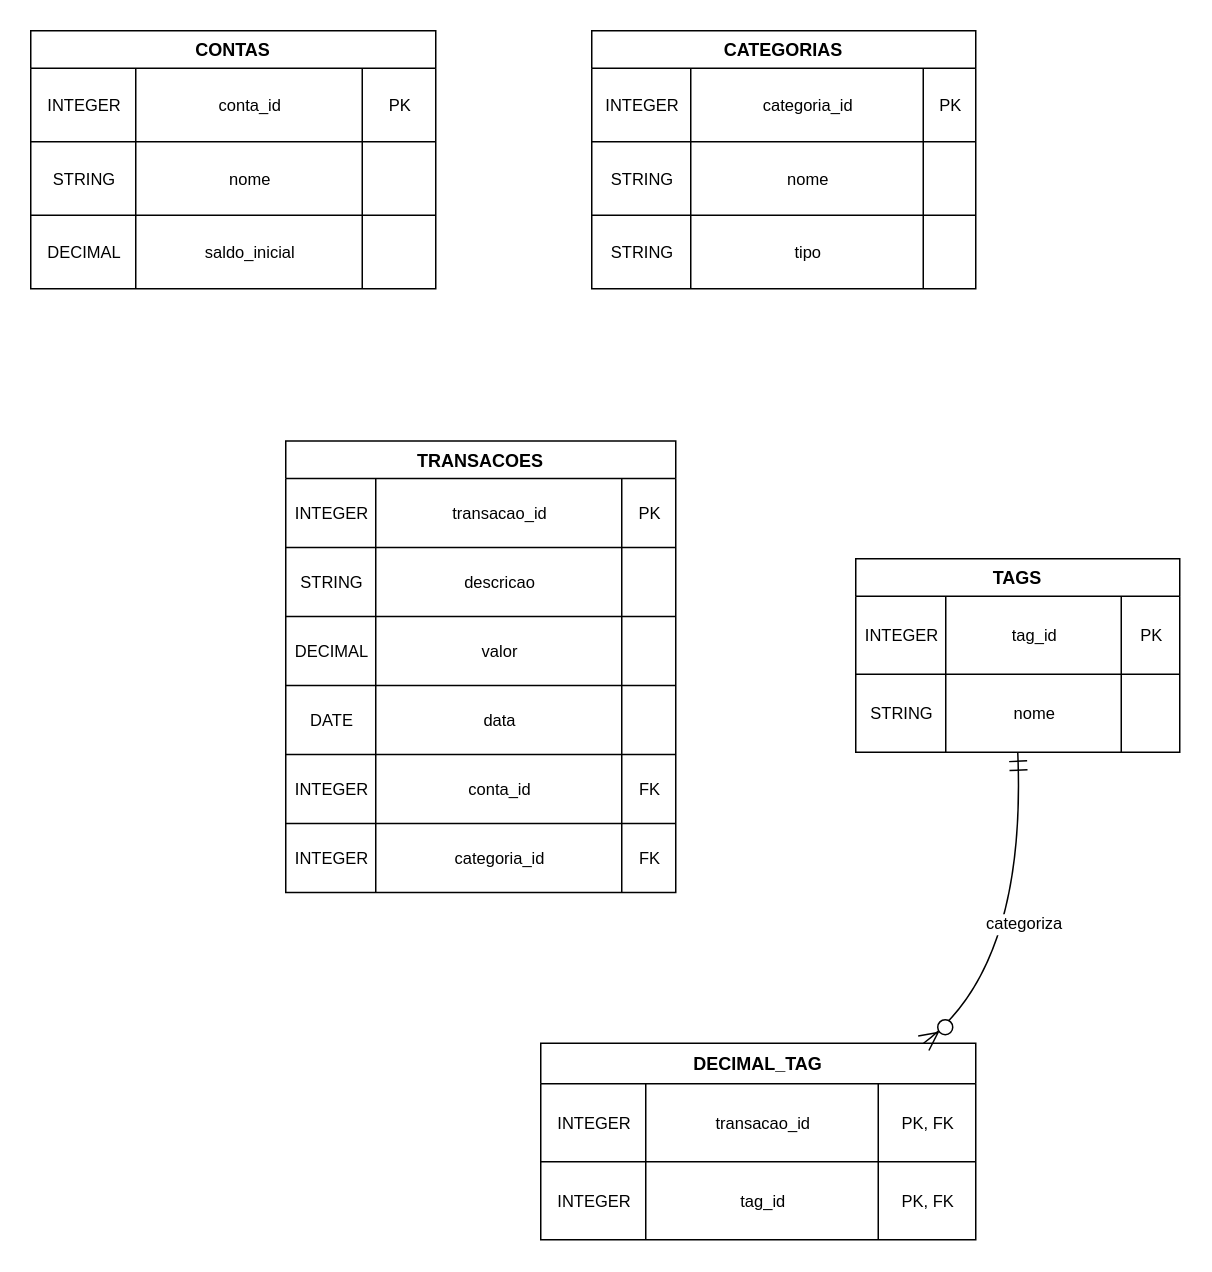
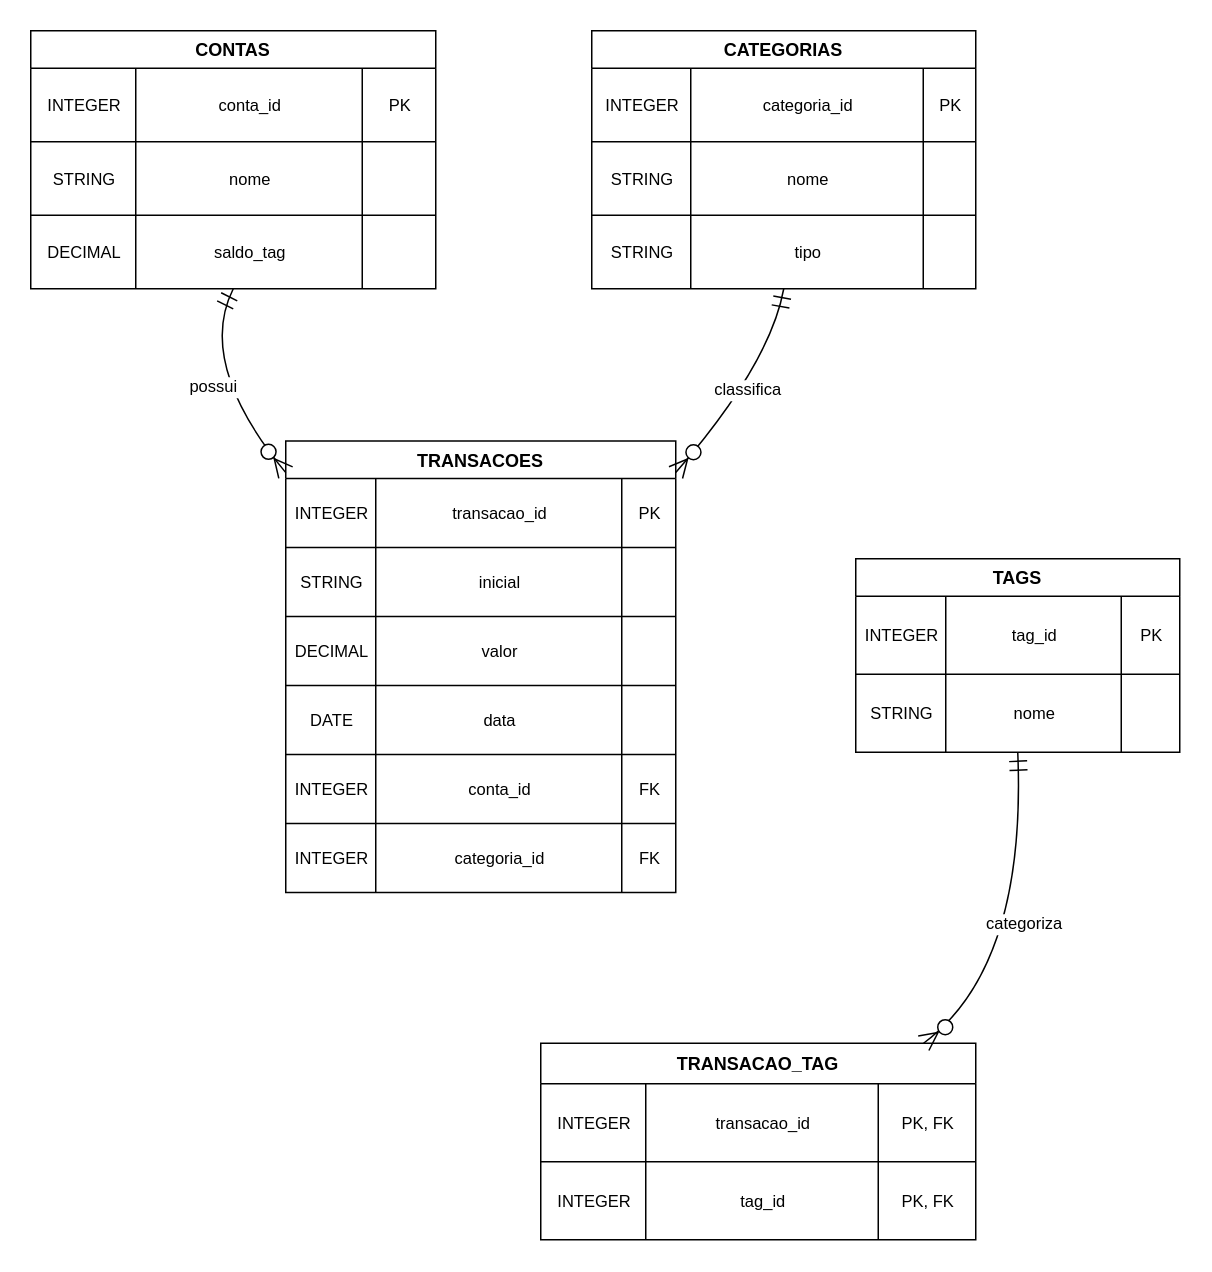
node "saldo_inicial": label "saldo_inicial" -> "saldo_tag"
edge "CONTAS" -- "TRANSACOES": added, label "possui"
edge "CATEGORIAS" -- "TRANSACOES": added, label "classifica"
node "descricao": label "descricao" -> "inicial"
node "DECIMAL_TAG": label "DECIMAL_TAG" -> "TRANSACAO_TAG"
